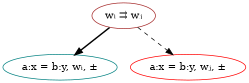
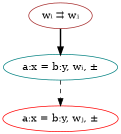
edge "wᵢ ⇉ wⱼ" -> "a:x = b:y, wⱼ, ±": now "a:x = b:y, wᵢ, ±" -> "a:x = b:y, wⱼ, ±"
